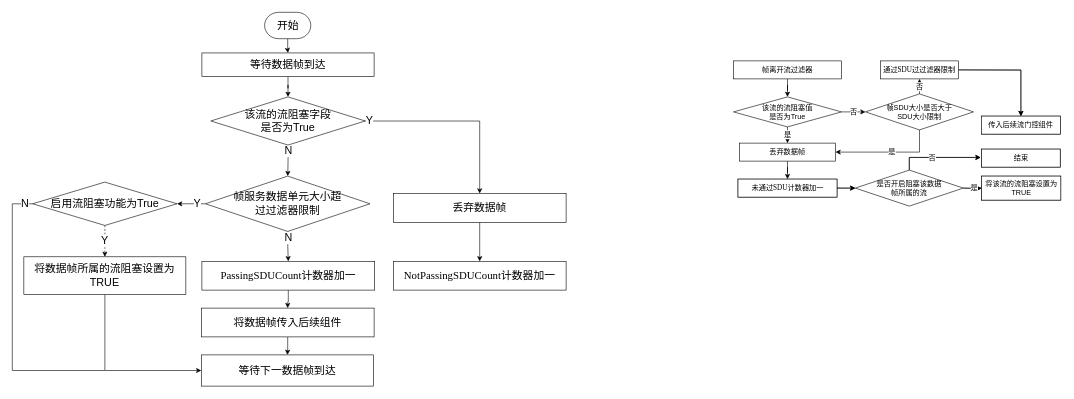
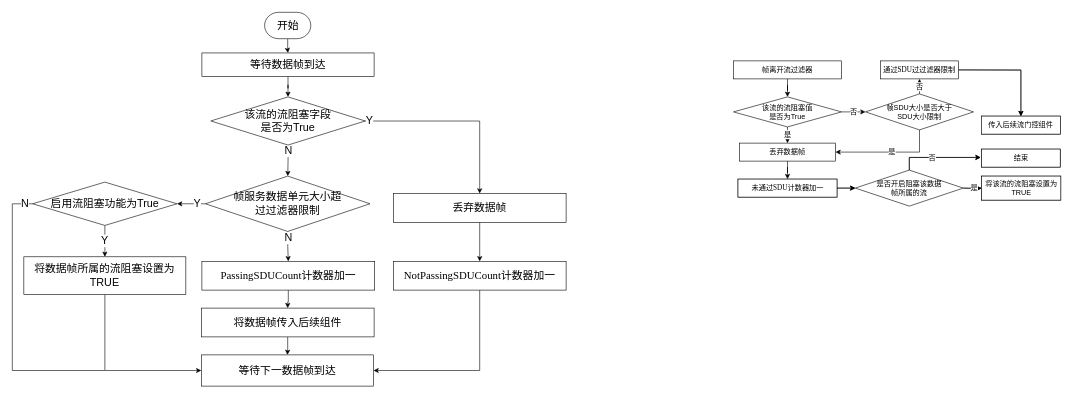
edge "启用流阻塞功能为True" -> "将数据帧所属的流阻塞设置为TRUE": style dashed -> solid
edge "NotPassingSDUCount计数器加一" -> "等待下一数据帧到达": added
